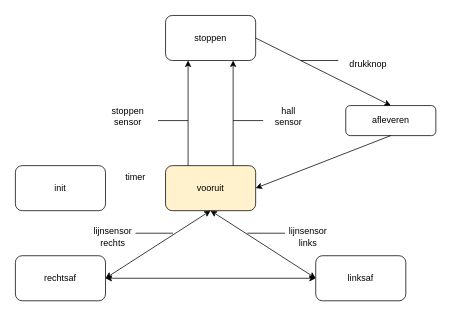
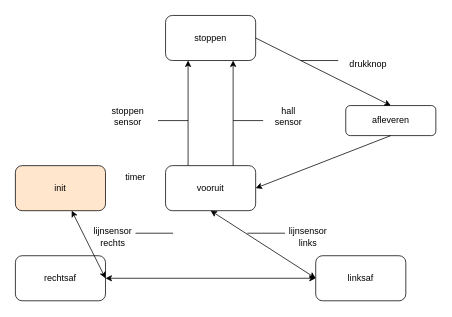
node "init": fillcolor #ffffff -> #ffe6cc
node "vooruit": fillcolor #fff2cc -> #ffffff
edge "vooruit" -- "rechtsaf": now "init" -- "rechtsaf"
